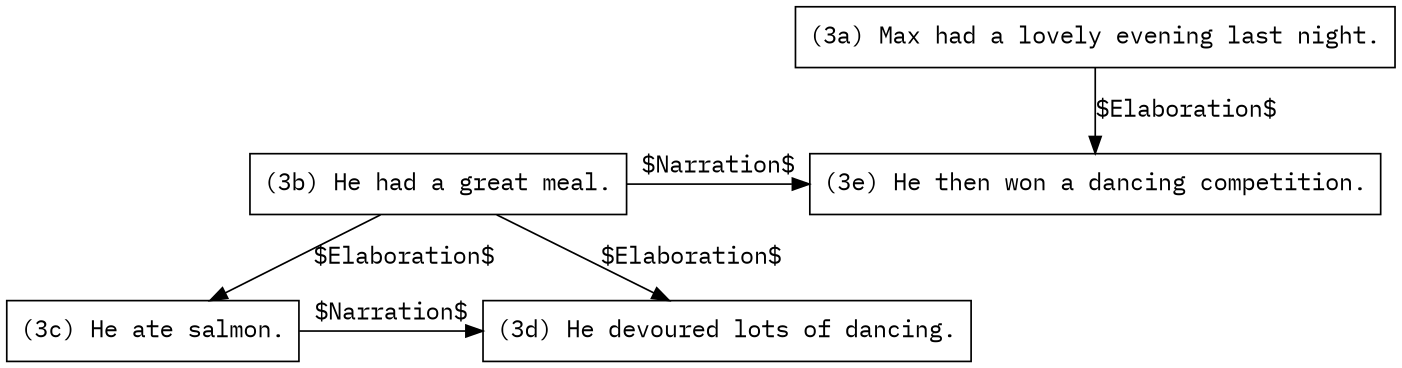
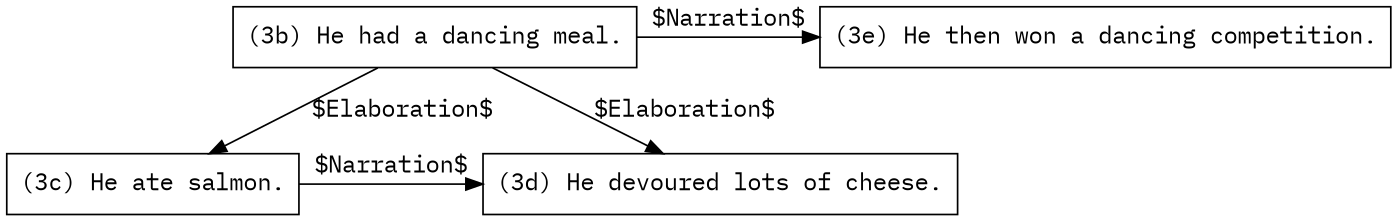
node "(3a) Max had a lovely evening last night.": removed
node "(3b) He had a great meal.": label "(3b) He had a great meal." -> "(3b) He had a dancing meal."
node "(3d) He devoured lots of dancing.": label "(3d) He devoured lots of dancing." -> "(3d) He devoured lots of cheese."
